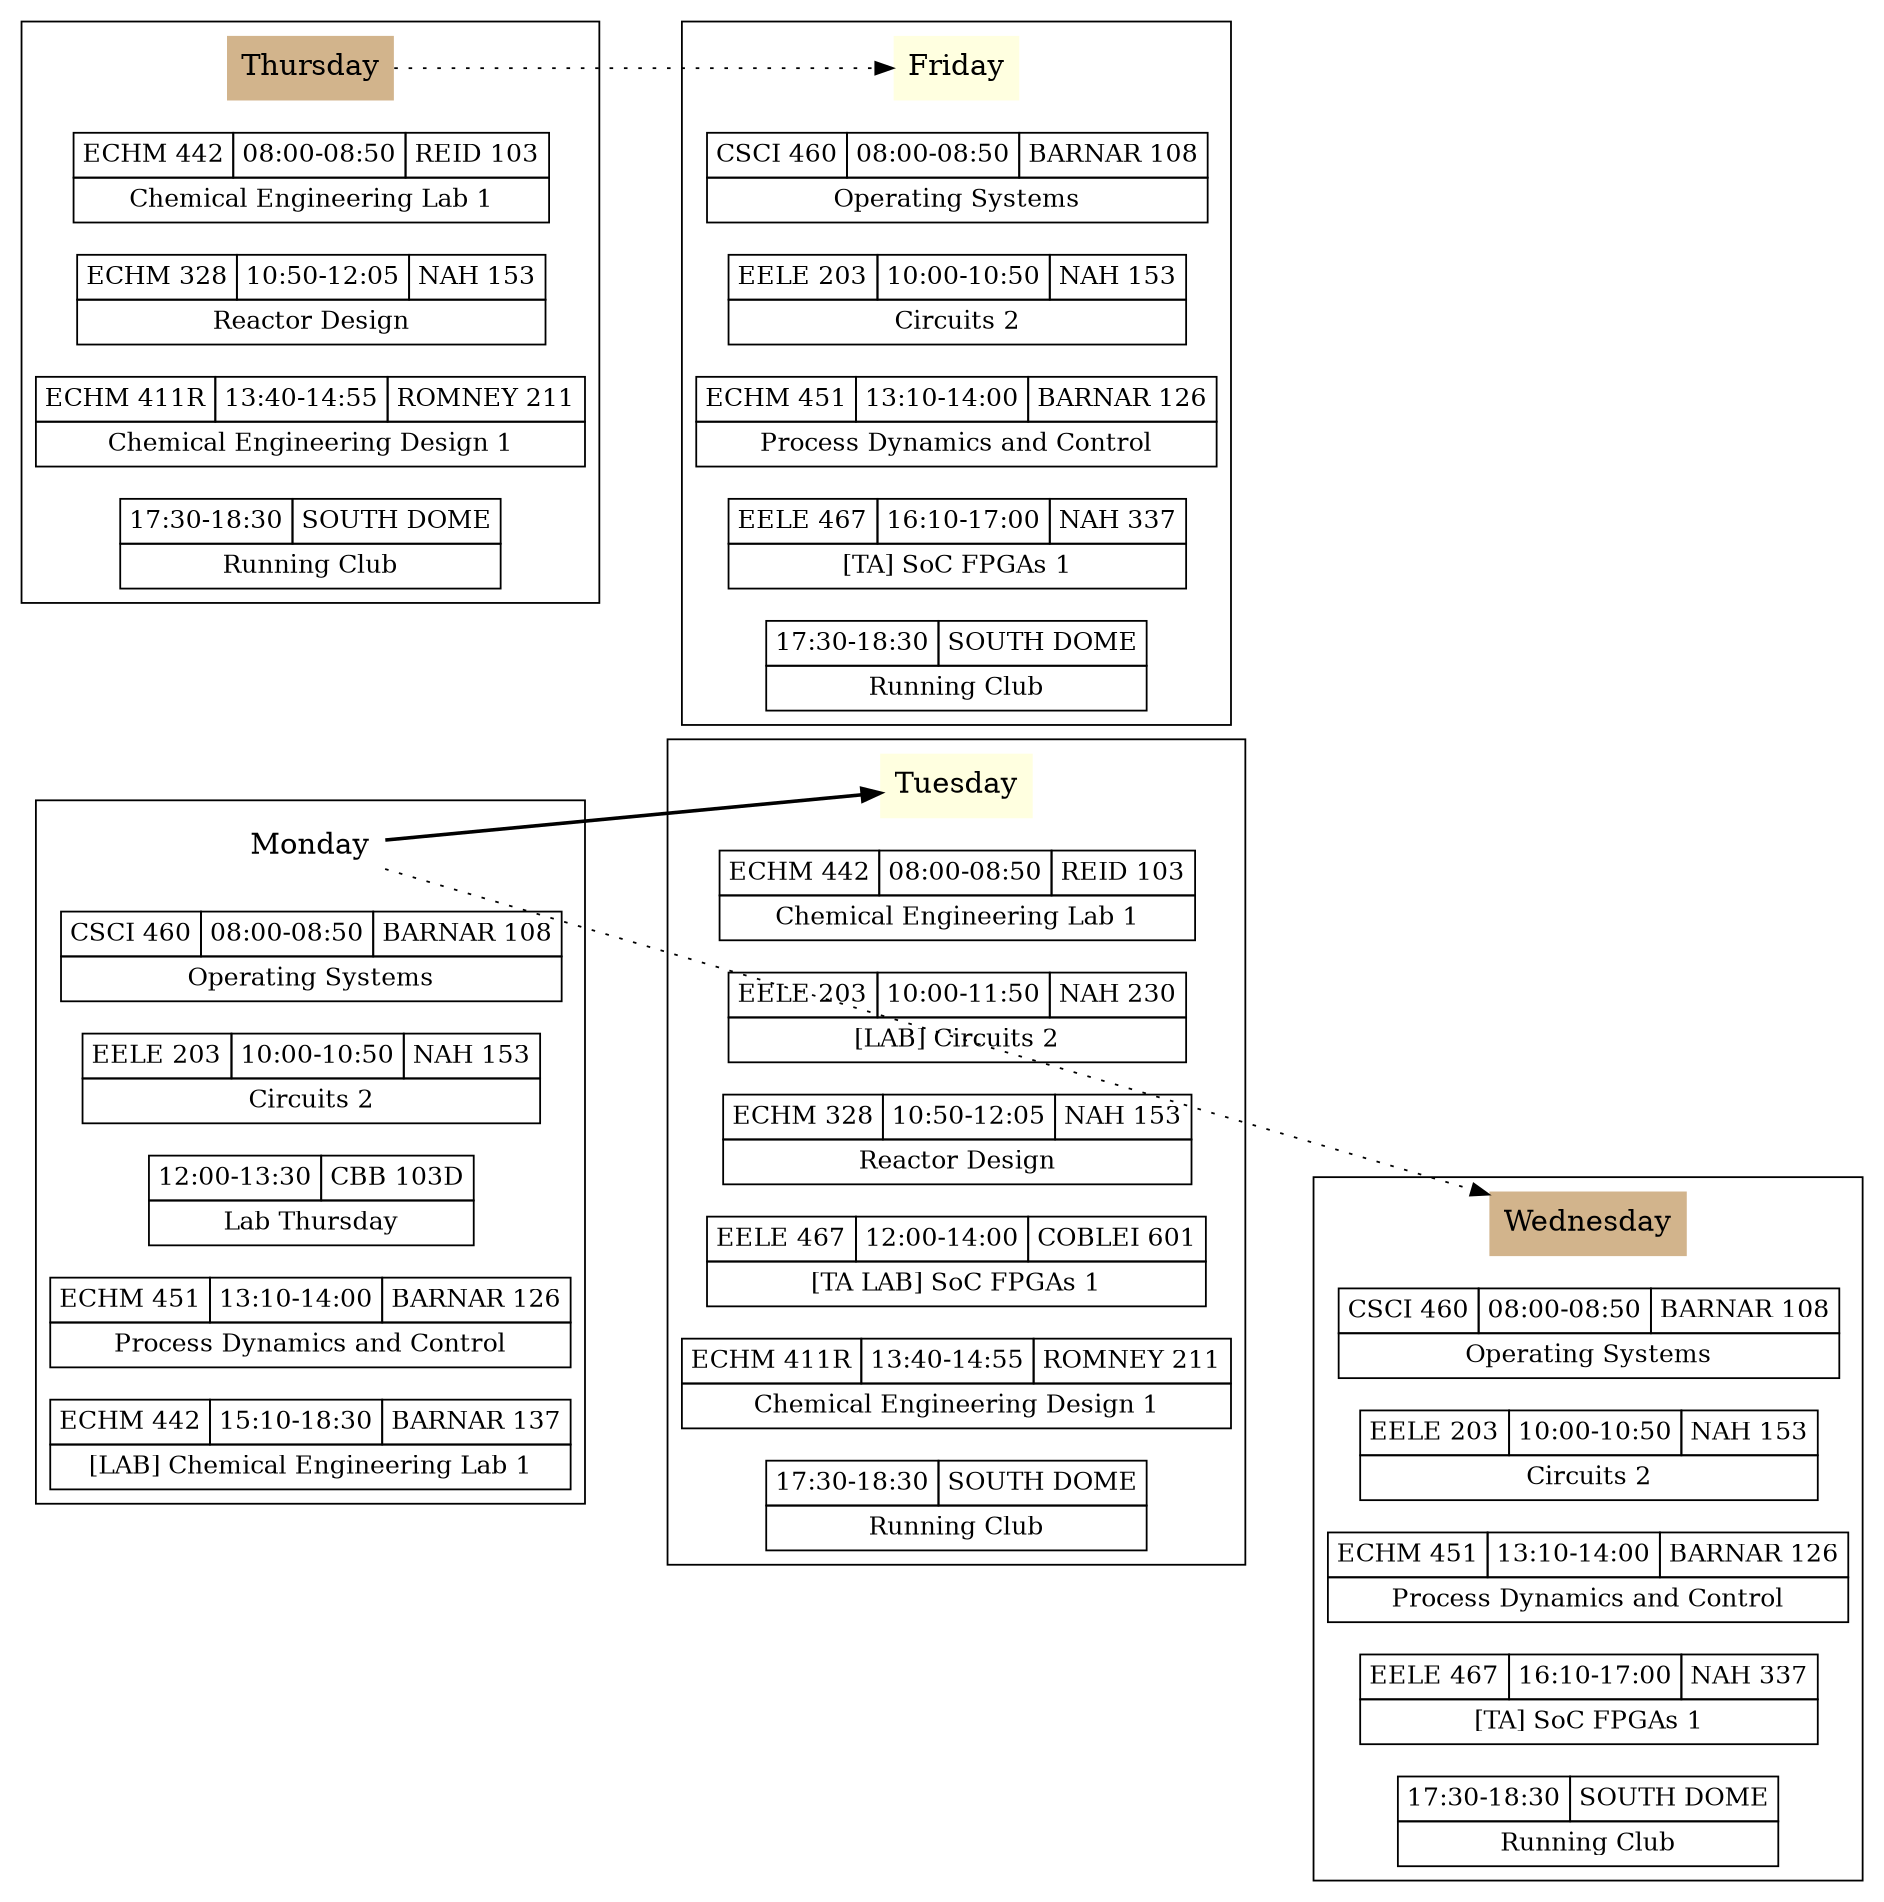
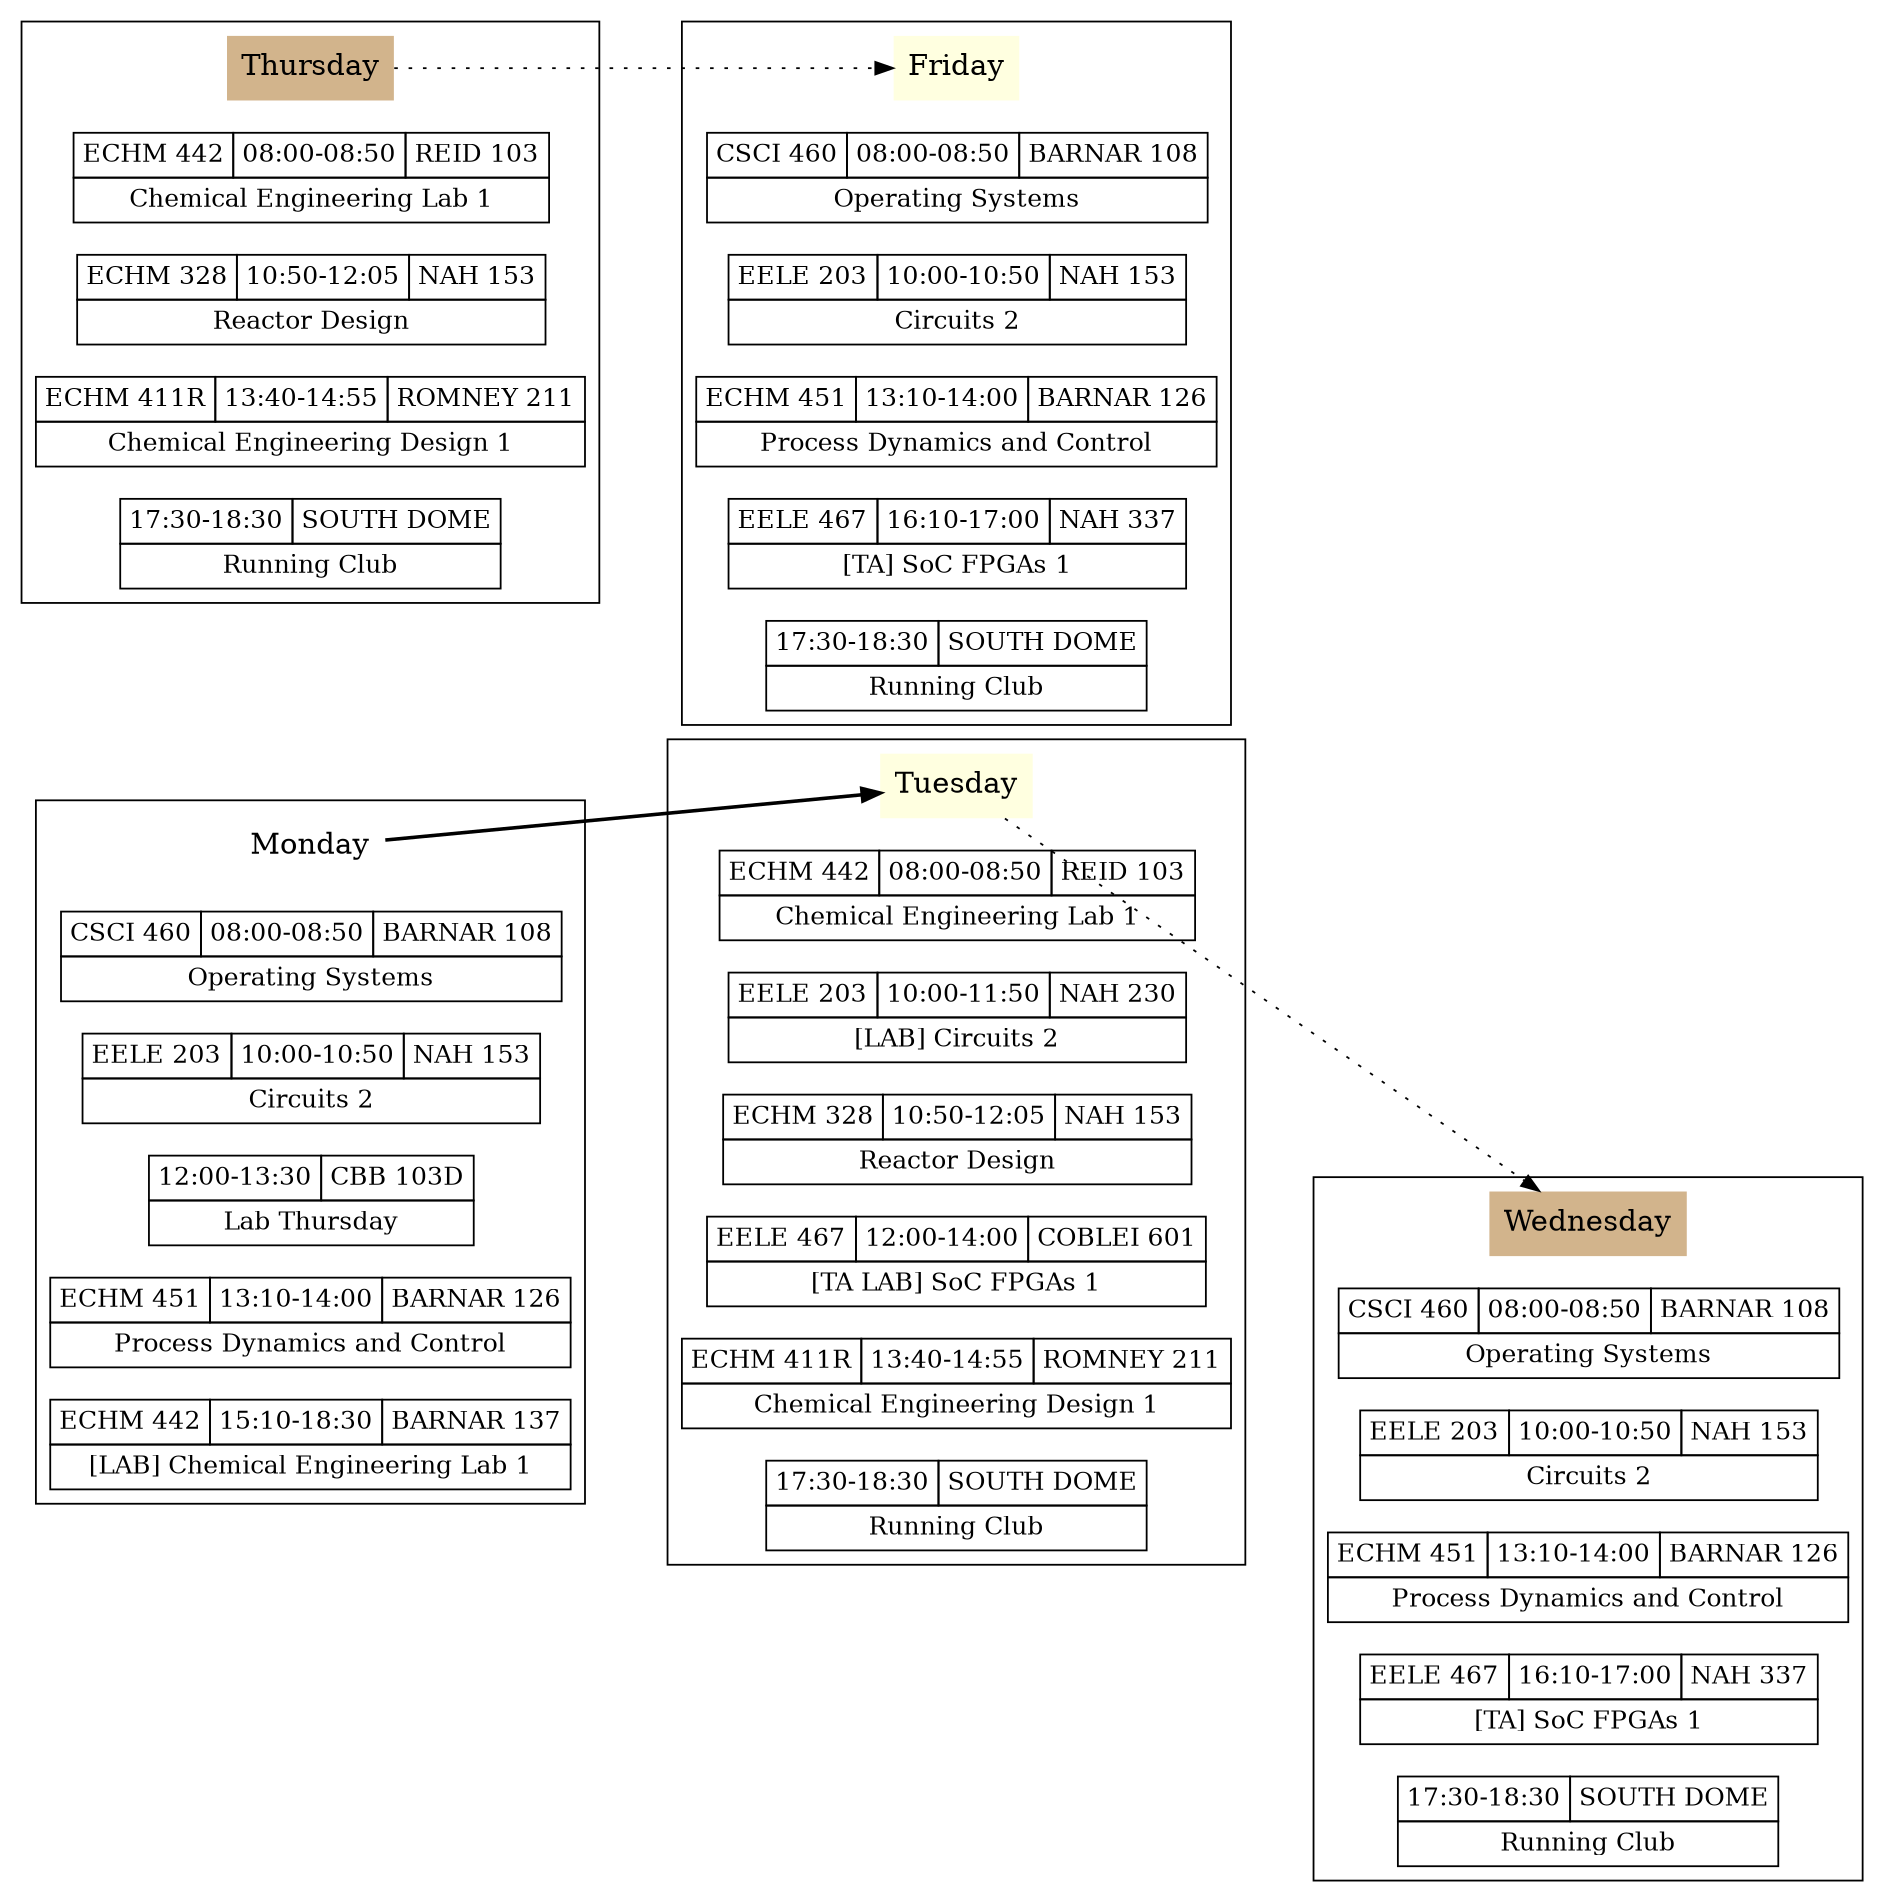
edge "Monday" -> "Wednesday": now "Tuesday" -> "Wednesday"
